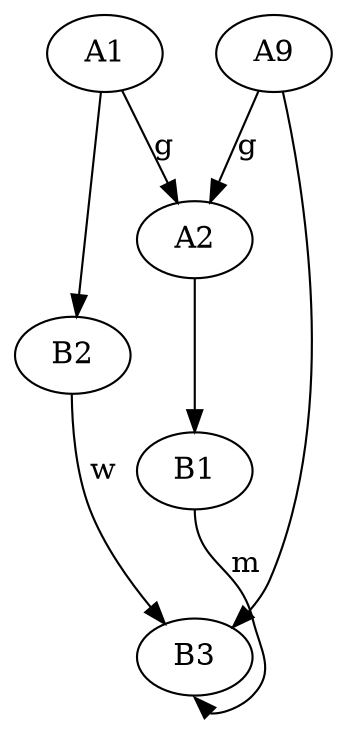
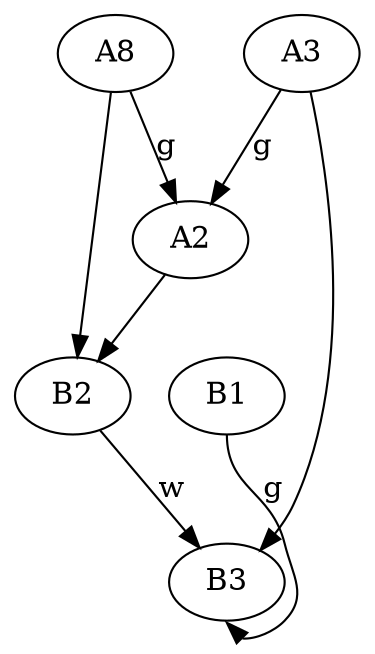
node "A1": label "A1" -> "A8"
node "A9": label "A9" -> "A3"
edge "A2" -> "B1": now "A2" -> "B2"
edge "B1" -> "B3": label "m" -> "g"
